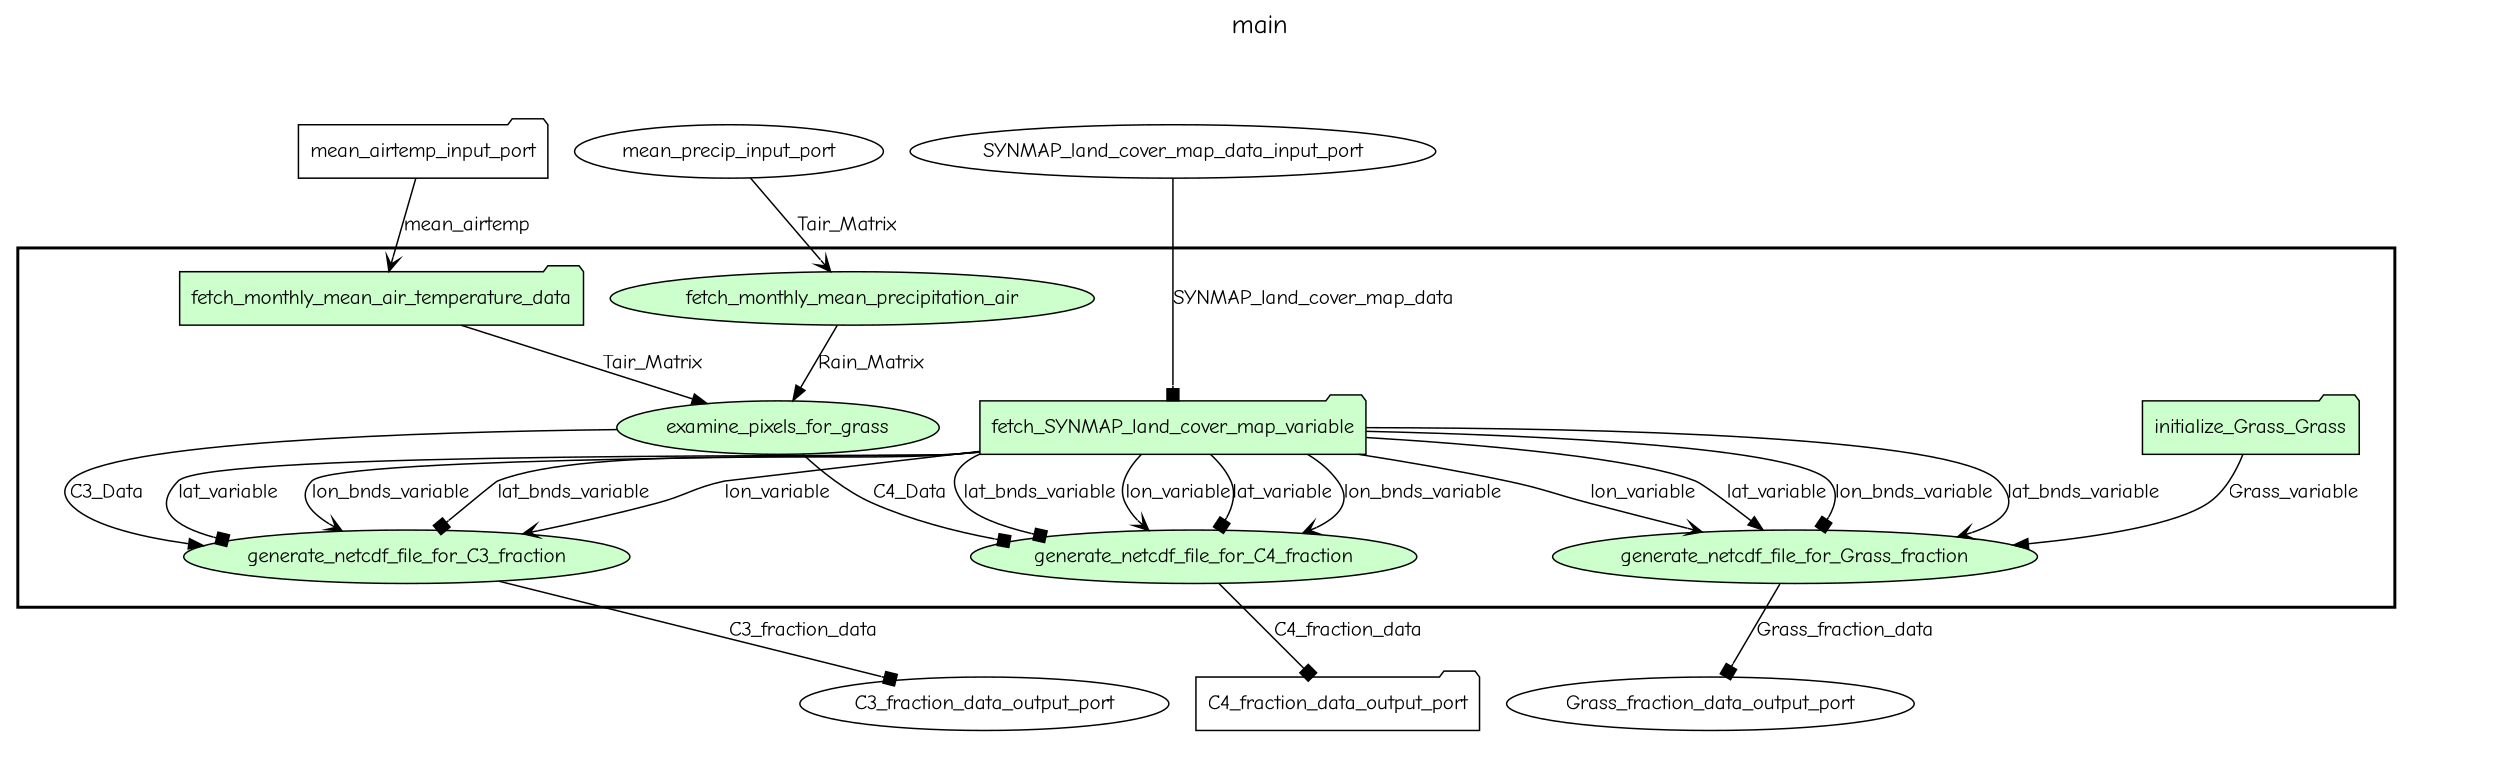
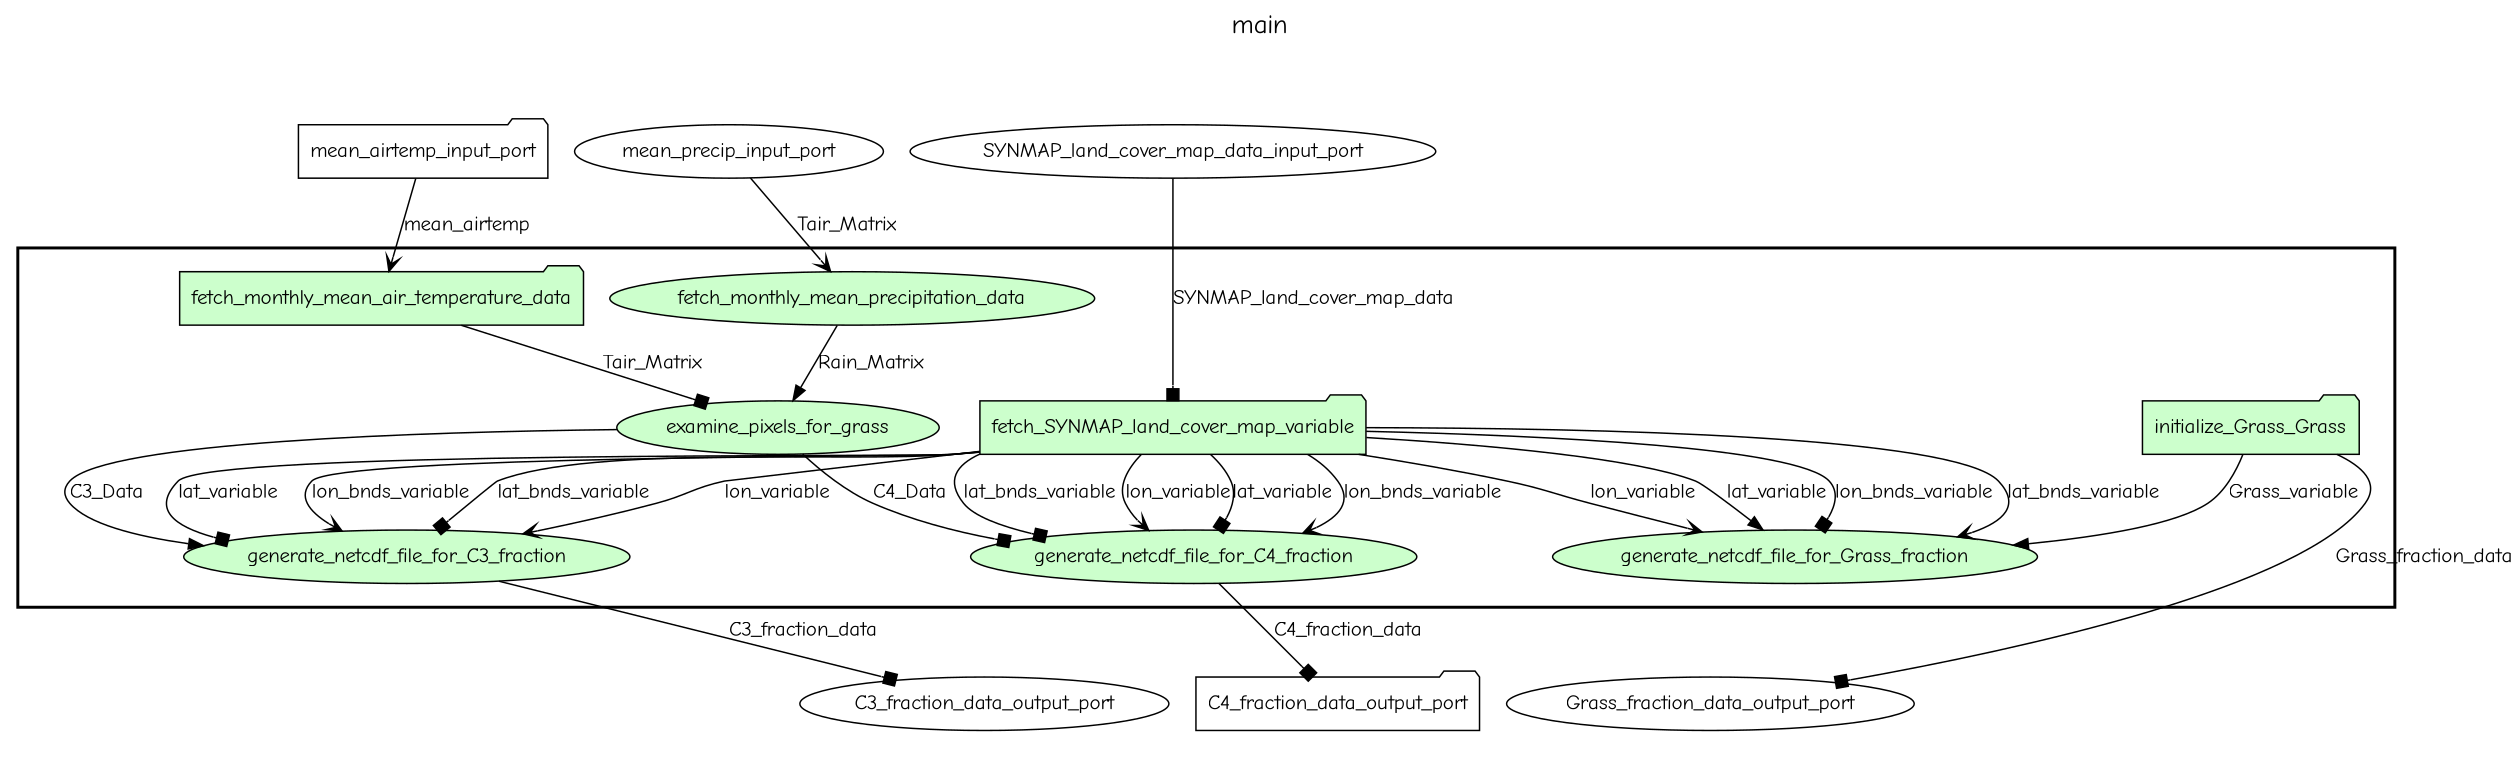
node "fetch_monthly_mean_precipitation_air": label "fetch_monthly_mean_precipitation_air" -> "fetch_monthly_mean_precipitation_data"
edge "fetch_monthly_mean_air_temperature_data" -> "examine_pixels_for_grass": arrowhead normal -> box
edge "generate_netcdf_file_for_Grass_fraction" -> "Grass_fraction_data_output_port": now "initialize_Grass_Grass" -> "Grass_fraction_data_output_port"
